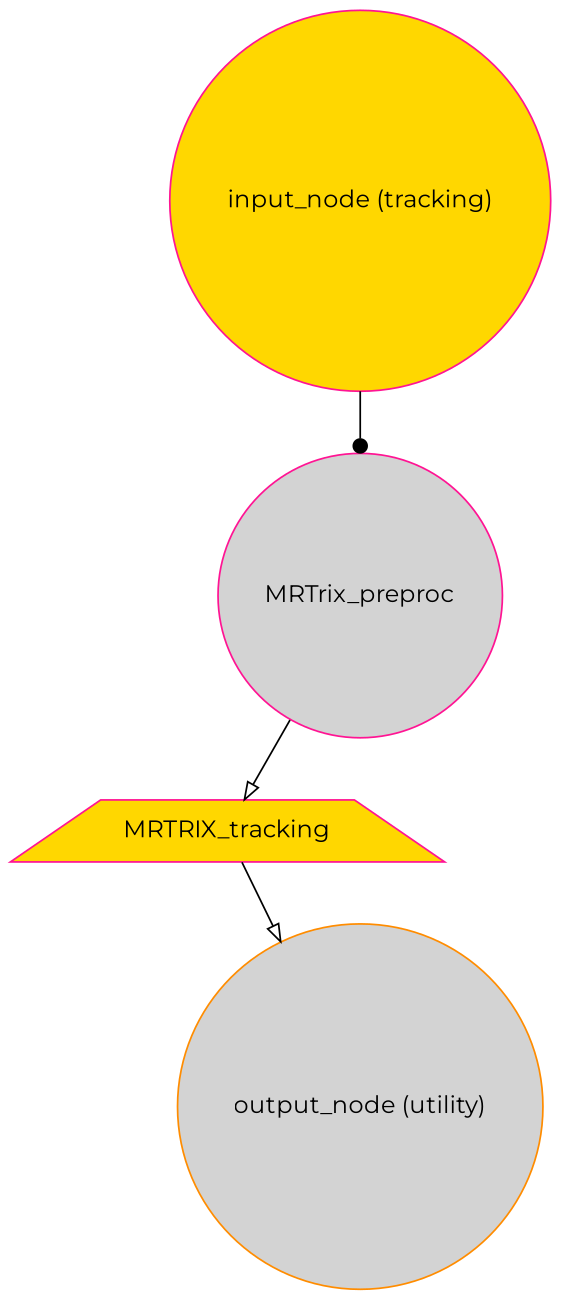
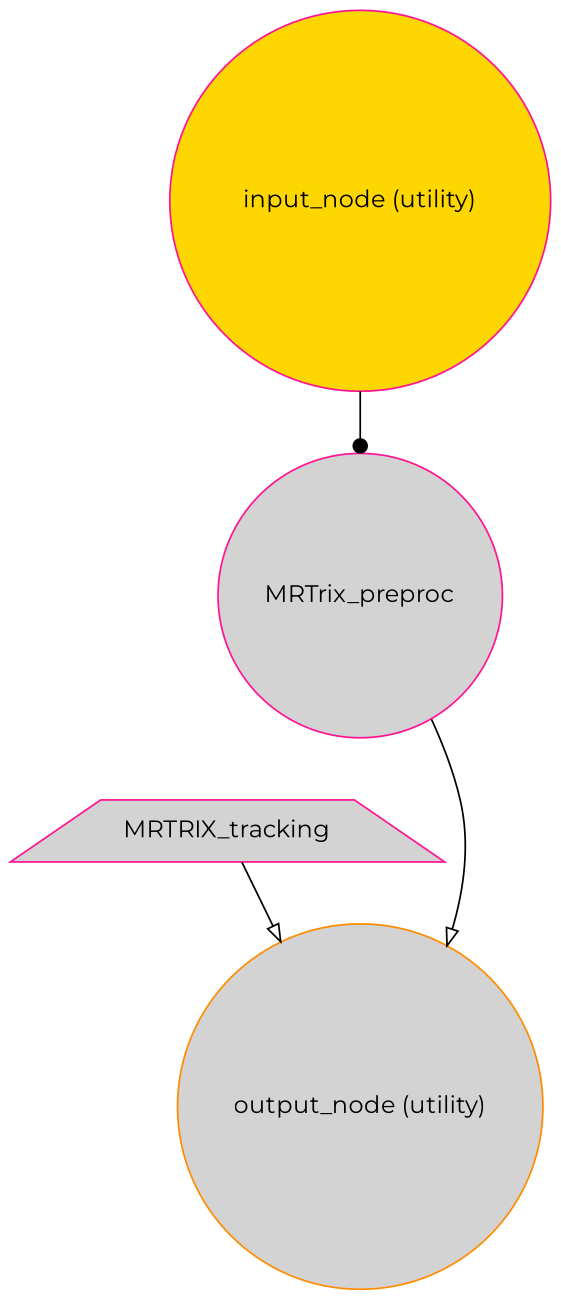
node "input_node (tracking)": label "input_node (tracking)" -> "input_node (utility)"
edge "MRTrix_preproc" -> "MRTRIX_tracking": now "MRTrix_preproc" -> "output_node (utility)"
node "MRTRIX_tracking": fillcolor gold -> lightgrey
